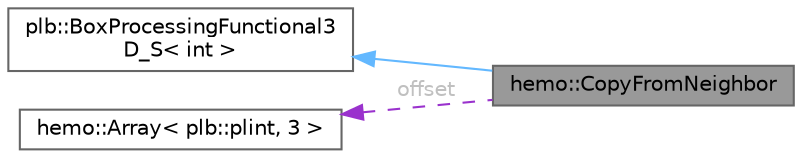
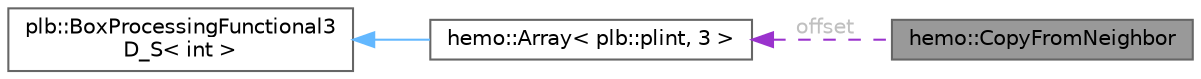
edge "hemo::CopyFromNeighbor" -> "plb::BoxProcessingFunctional3 D_S< int >": now "hemo::Array< plb::plint, 3 >" -> "plb::BoxProcessingFunctional3 D_S< int >"
